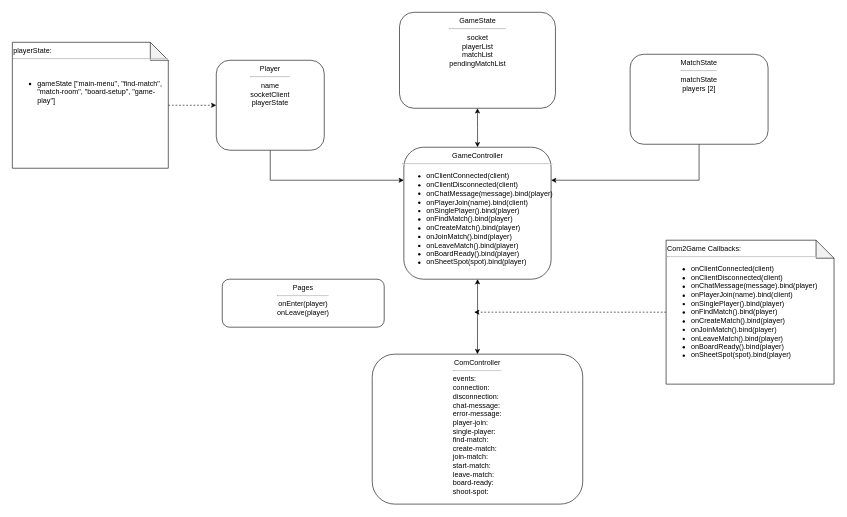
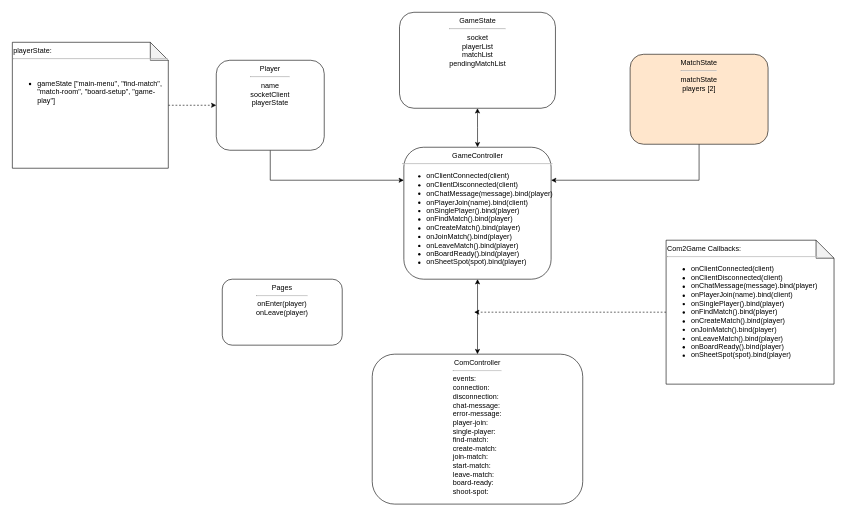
node "MatchState matchState players [2]": fillcolor #ffffff -> #ffe6cc
node "Pages onEnter(player) onLeave(player)": size 162x48 -> 120x66
